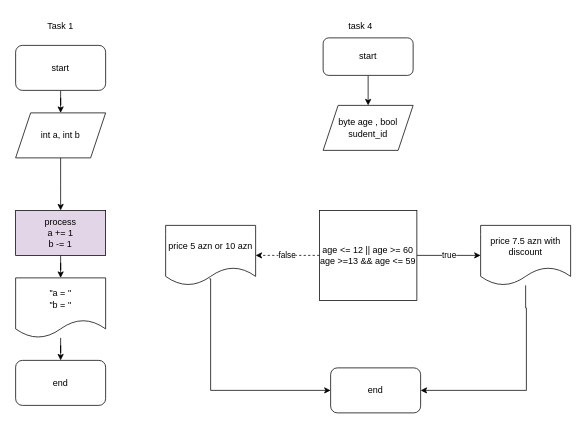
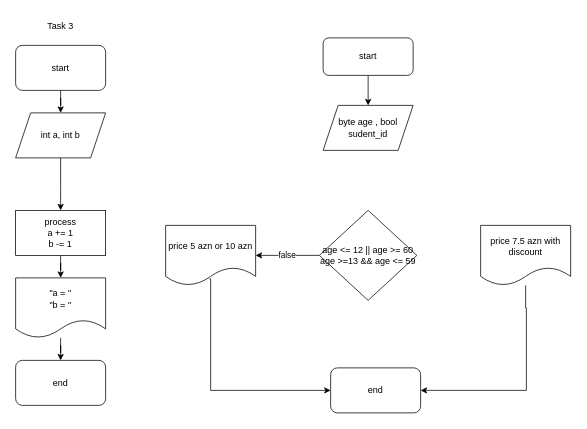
node "Task 1": label "Task 1" -> "Task 3"
node "task 4": removed
node "process a += 1 b -= 1": fillcolor #e1d5e7 -> #ffffff
edge "age <= 12 || age >= 60 age >=13 && age <= 59" -> "price 5 azn or 10 azn": style dashed -> solid
node "age <= 12 || age >= 60 age >=13 && age <= 59": shape rectangle -> diamond
edge "age <= 12 || age >= 60 age >=13 && age <= 59" -> "price 7.5 azn with discount": removed, label "true"
